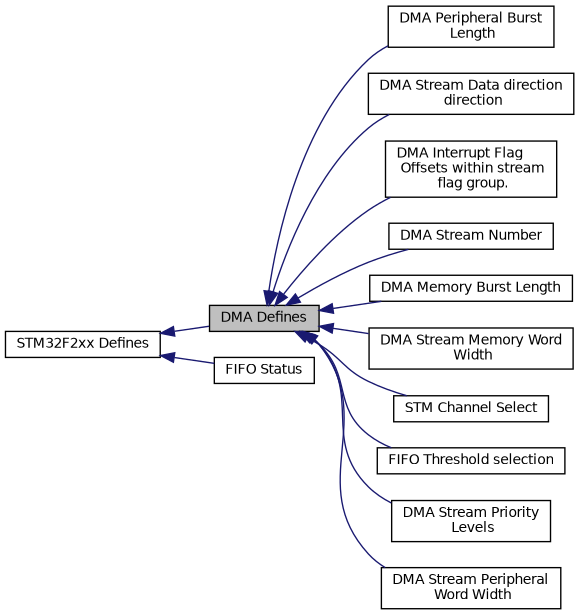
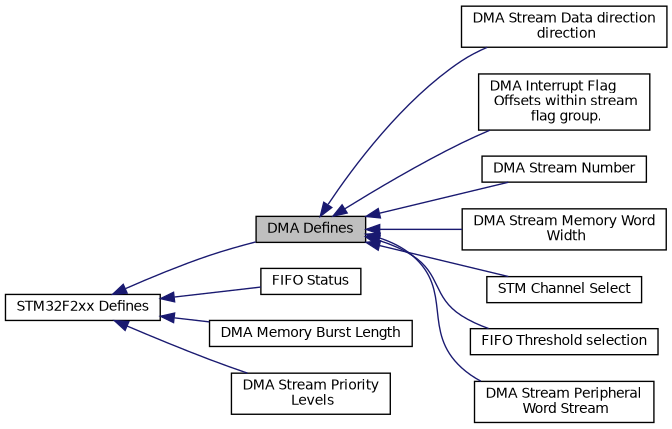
node "DMA Peripheral Burst Length": removed
edge "DMA Memory Burst Length" -> "DMA Defines": now "DMA Memory Burst Length" -> "STM32F2xx Defines"
edge "DMA Stream Priority Levels" -> "DMA Defines": now "DMA Stream Priority Levels" -> "STM32F2xx Defines"
node "DMA Stream Peripheral Word Width": label "DMA Stream Peripheral Word Width" -> "DMA Stream Peripheral Word Stream"
